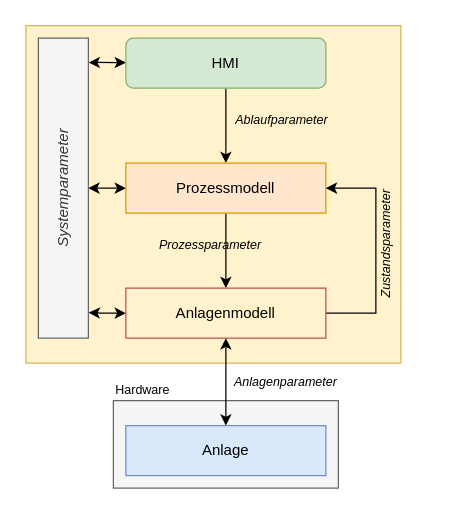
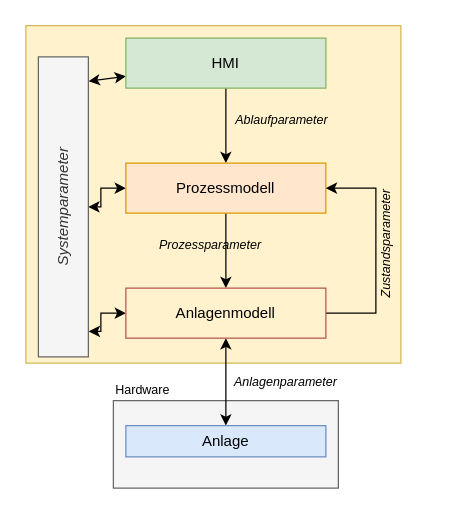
node "HMI": shape rounded rectangle -> rectangle
node "Systemparameter": moved (63, 188) -> (63, 207)
node "Anlage": size 200x50 -> 200x31
